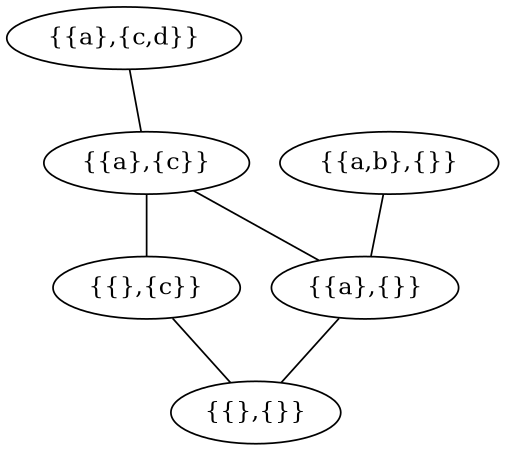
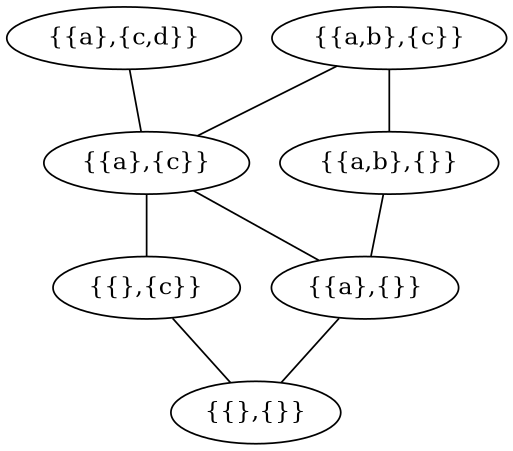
node "{{a,b},{c}}": added
